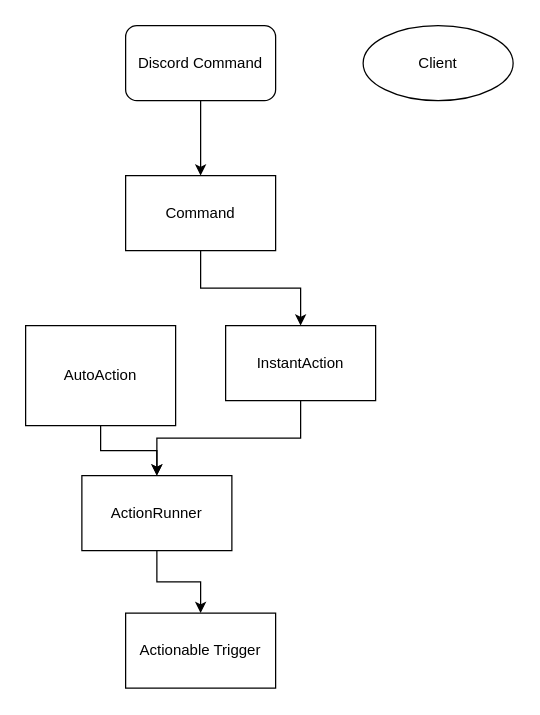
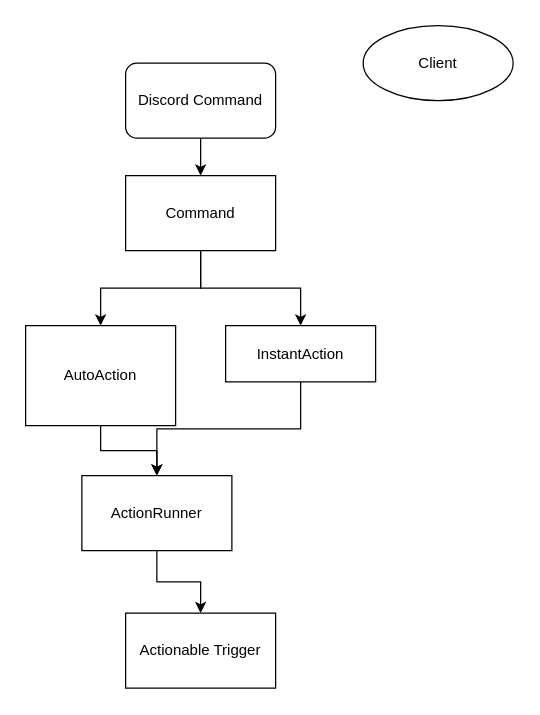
node "Discord Command": moved (201, 63) -> (201, 101)
edge "Command" -> "AutoAction": added
node "InstantAction": size 150x75 -> 150x56
